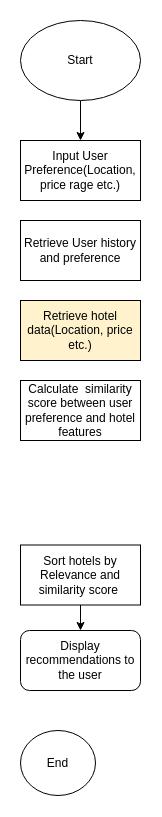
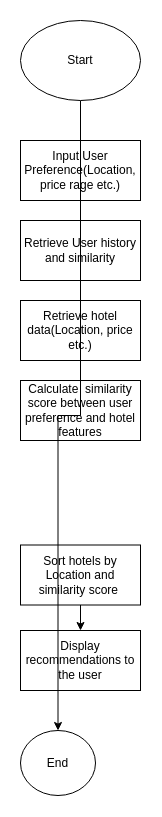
edge "Start" -> "Input User Preference(Location, price rage etc.)": now "Start" -> "End"
node "Retrieve User history and preference": label "Retrieve User history and preference" -> "Retrieve User history and similarity"
node "Retrieve hotel data(Location, price etc.)": fillcolor #fff2cc -> #ffffff
node "Sort hotels by Relevance and similarity score": label "Sort hotels by Relevance and similarity score" -> "Sort hotels by Location and similarity score"
node "Display recommendations to the user": shape rounded rectangle -> rectangle
